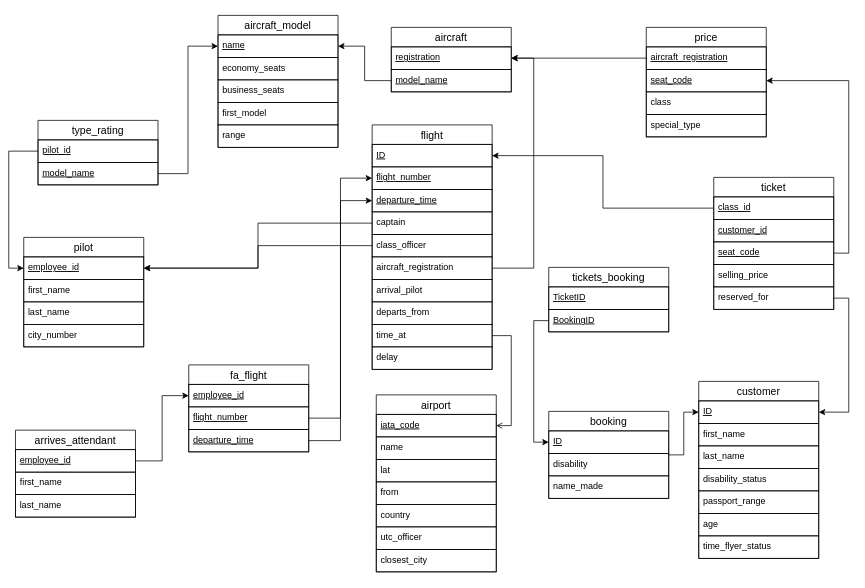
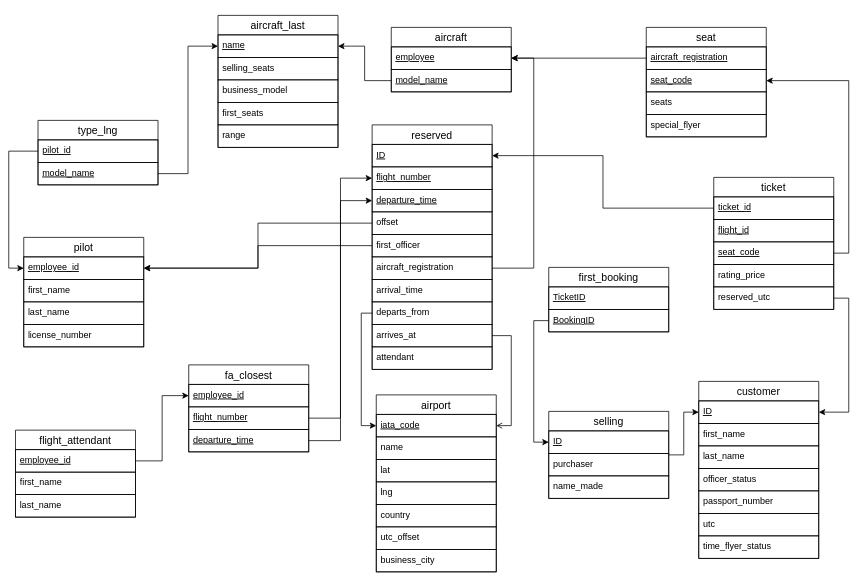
node "aircraft_model": label "aircraft_model" -> "aircraft_last"
node "price": label "price" -> "seat"
node "registration": label "registration" -> "employee"
node "economy_seats": label "economy_seats" -> "selling_seats"
node "business_seats": label "business_seats" -> "business_model"
node "class": label "class" -> "seats"
node "first_model": label "first_model" -> "first_seats"
node "special_type": label "special_type" -> "special_flyer"
node "type_rating": label "type_rating" -> "type_lng"
node "flight": label "flight" -> "reserved"
node "class_id": label "class_id" -> "ticket_id"
node "captain": label "captain" -> "offset"
node "customer_id": label "customer_id" -> "flight_id"
node "class_officer": label "class_officer" -> "first_officer"
node "selling_price": label "selling_price" -> "rating_price"
node "tickets_booking": label "tickets_booking" -> "first_booking"
node "arrival_pilot": label "arrival_pilot" -> "arrival_time"
node "reserved_for": label "reserved_for" -> "reserved_utc"
node "city_number": label "city_number" -> "license_number"
node "time_at": label "time_at" -> "arrives_at"
node "delay": label "delay" -> "attendant"
edge "departs_from" -> "iata_code": added
node "fa_flight": label "fa_flight" -> "fa_closest"
node "booking": label "booking" -> "selling"
node "arrives_attendant": label "arrives_attendant" -> "flight_attendant"
node "disability": label "disability" -> "purchaser"
node "disability_status": label "disability_status" -> "officer_status"
node "from": label "from" -> "lng"
node "passport_range": label "passport_range" -> "passport_number"
node "age": label "age" -> "utc"
node "utc_officer": label "utc_officer" -> "utc_offset"
node "closest_city": label "closest_city" -> "business_city"
